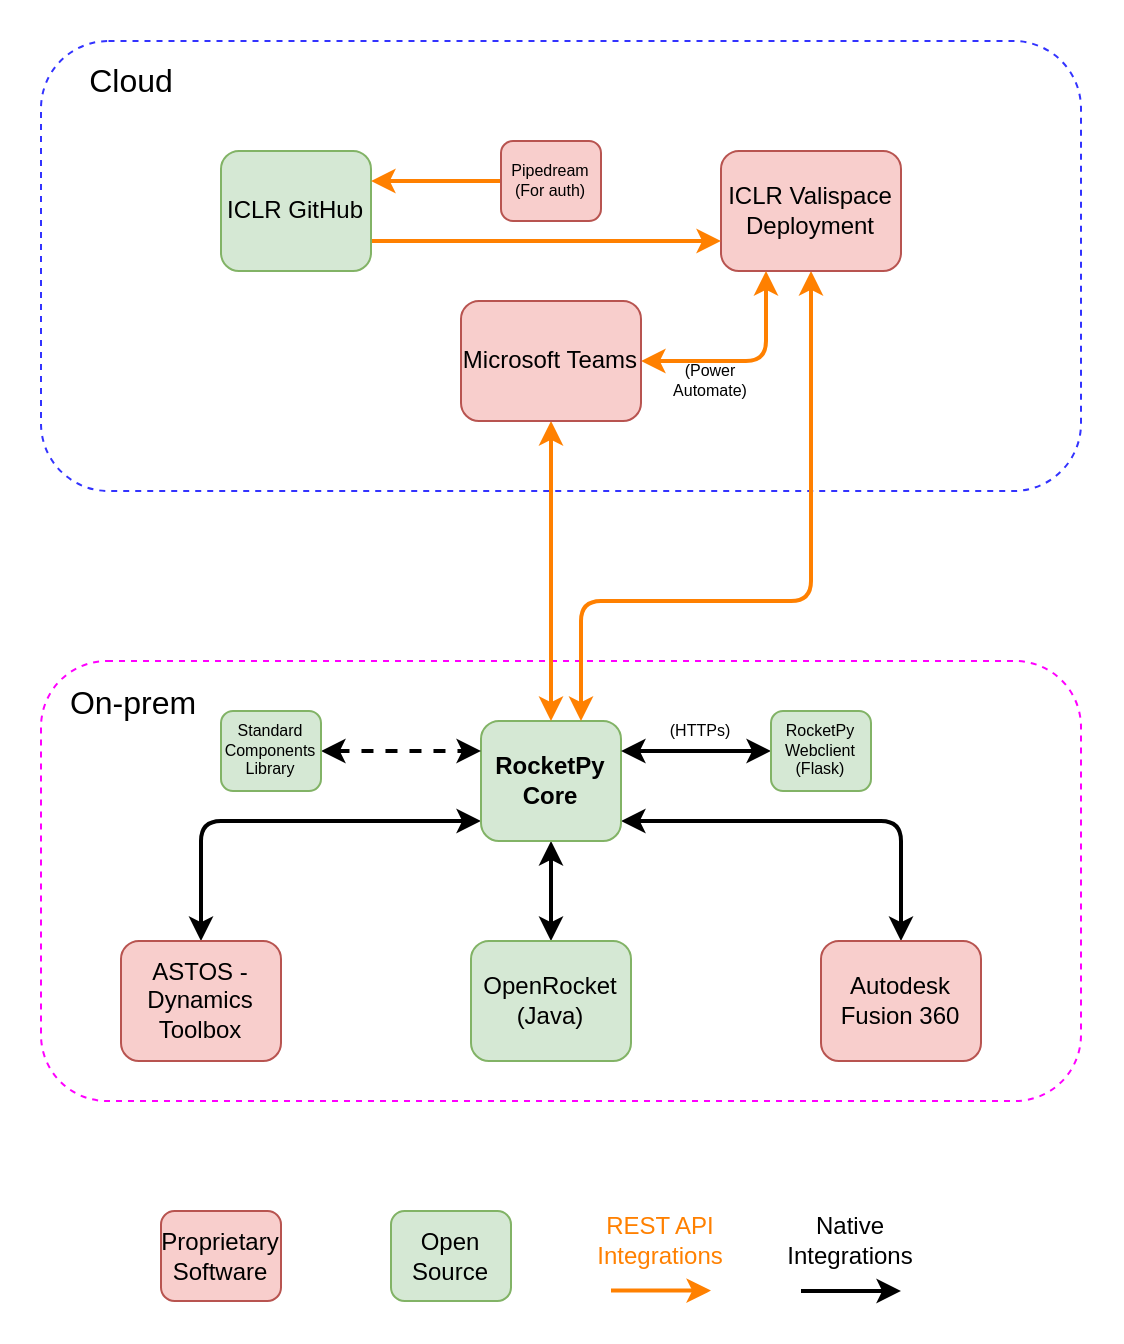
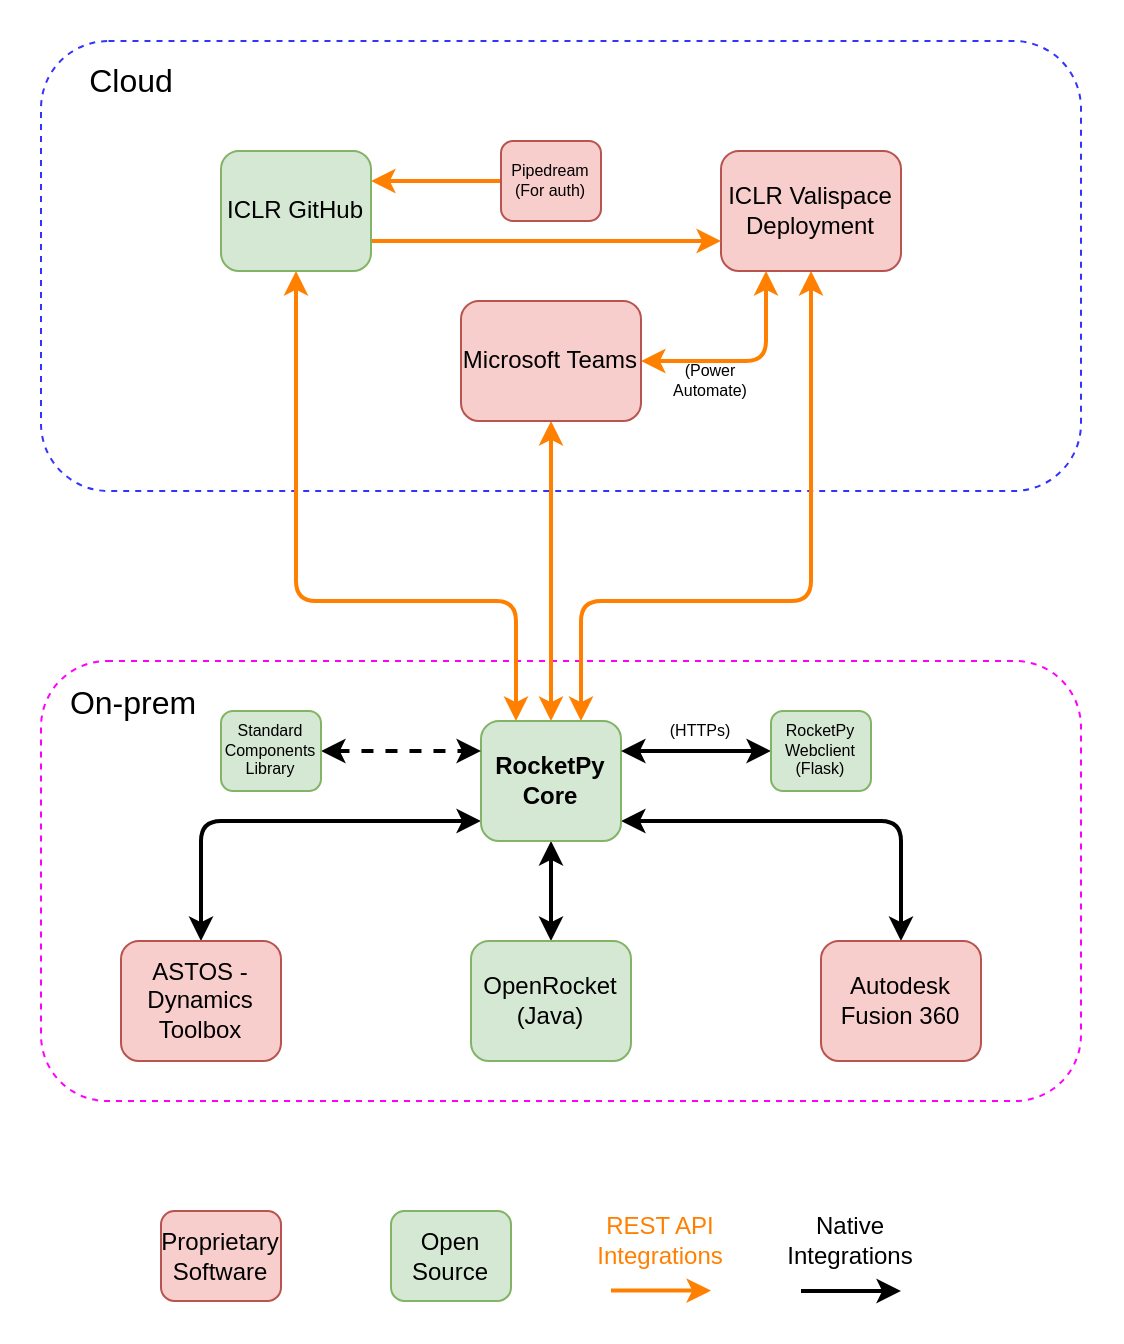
edge "ICLR GitHub" -- "RocketPy Core": added
